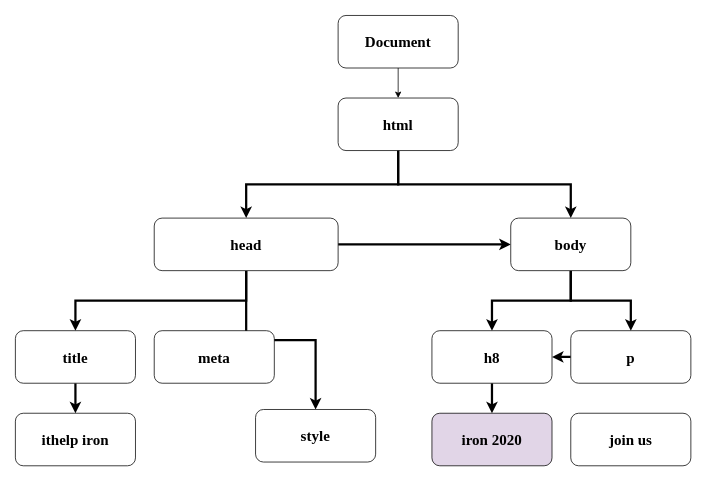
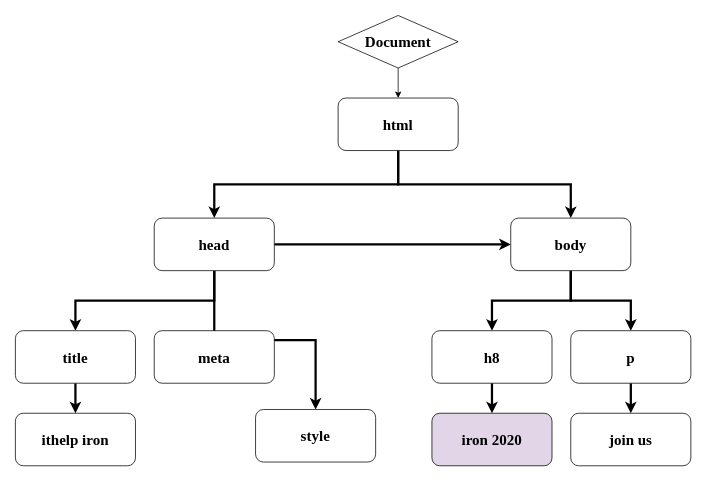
node "Document": shape rounded rectangle -> diamond
node "head": size 184x53 -> 120x53
edge "p" -> "h8": now "p" -> "join us"
